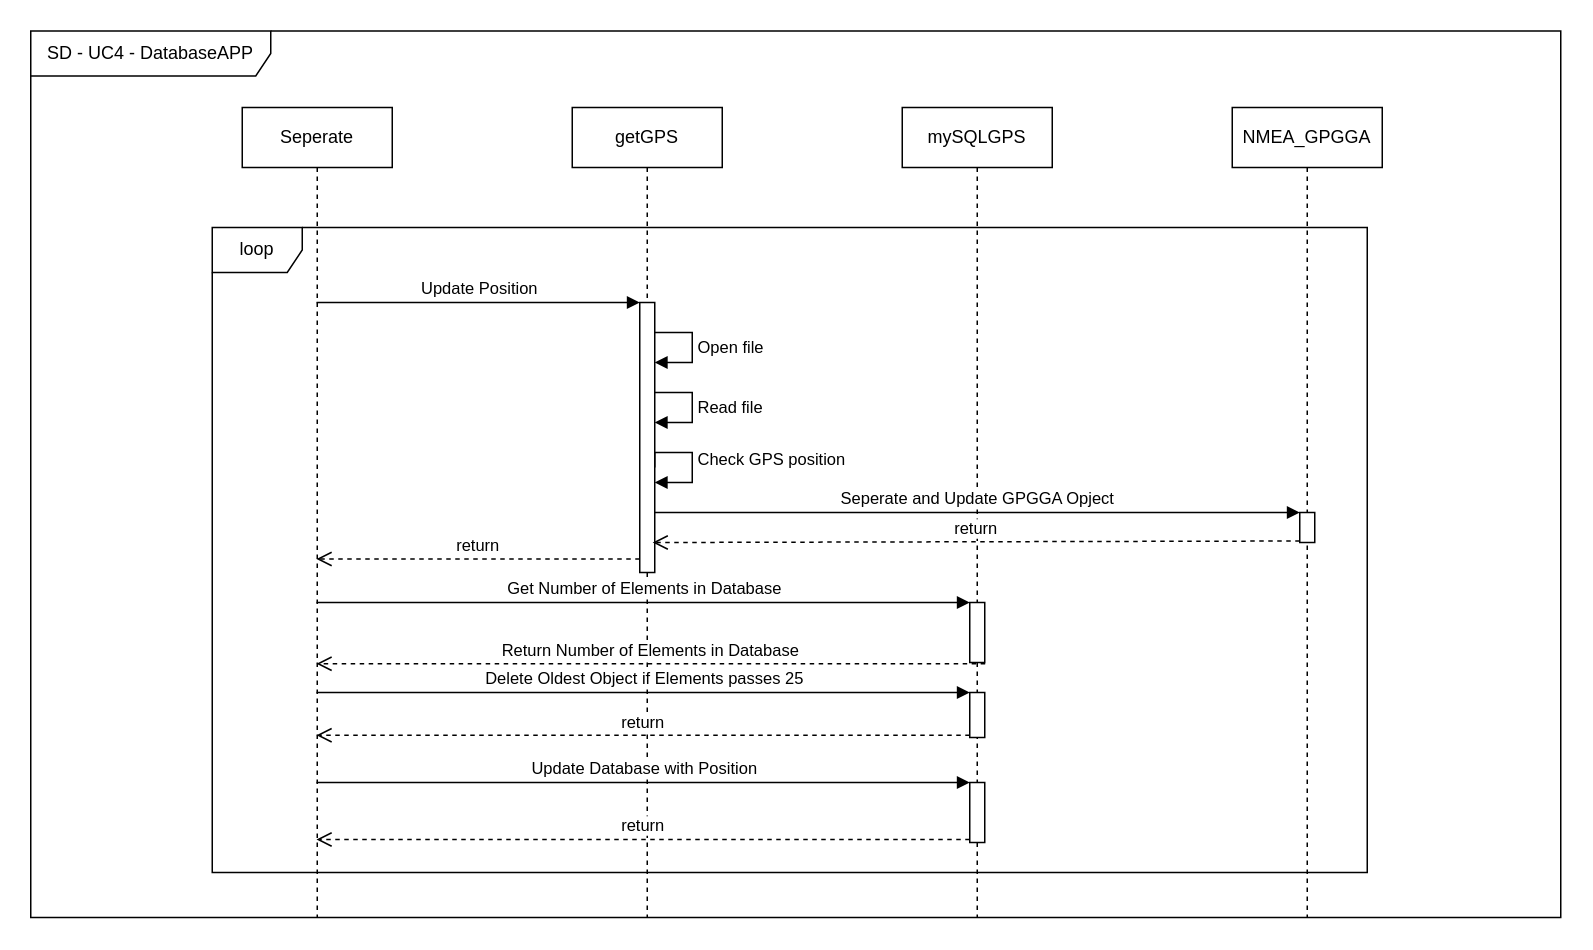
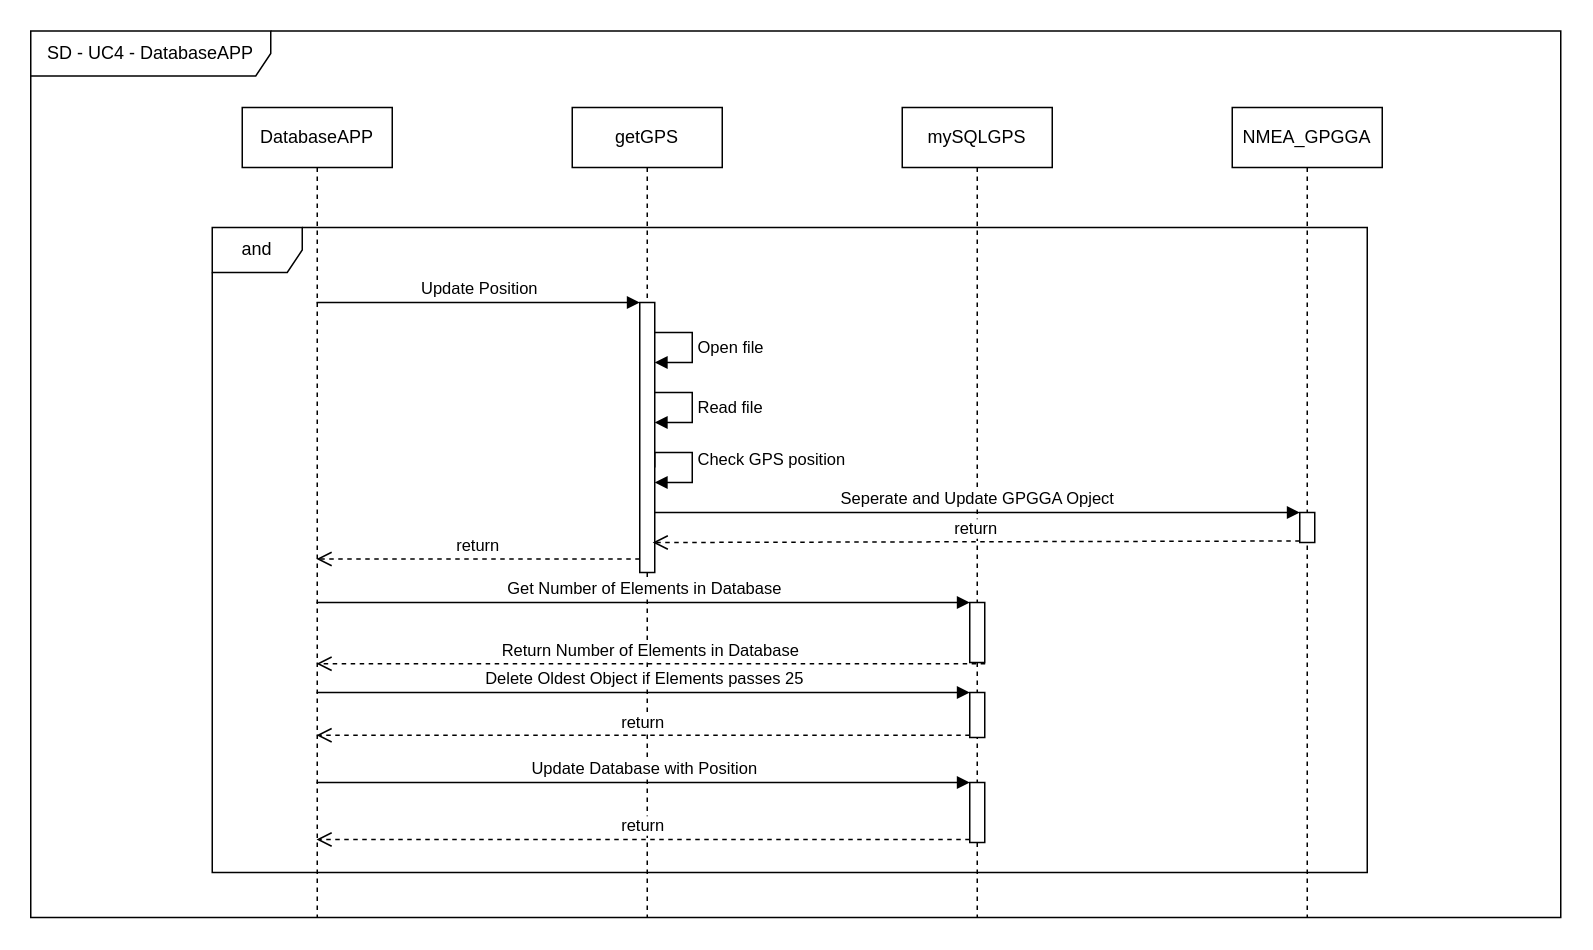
node "Seperate": label "Seperate" -> "DatabaseAPP"
node "loop": label "loop" -> "and"
